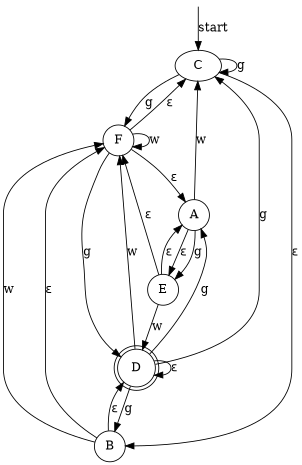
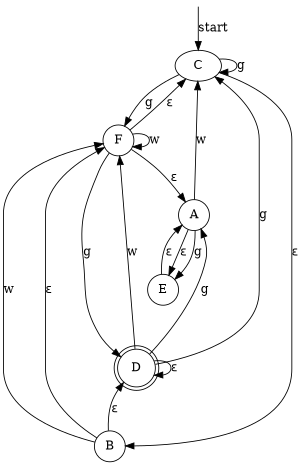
edge "E" -> "F": removed, label "ε"
edge "E" -> "D": removed, label "w"
edge "D" -> "B": removed, label "g"
